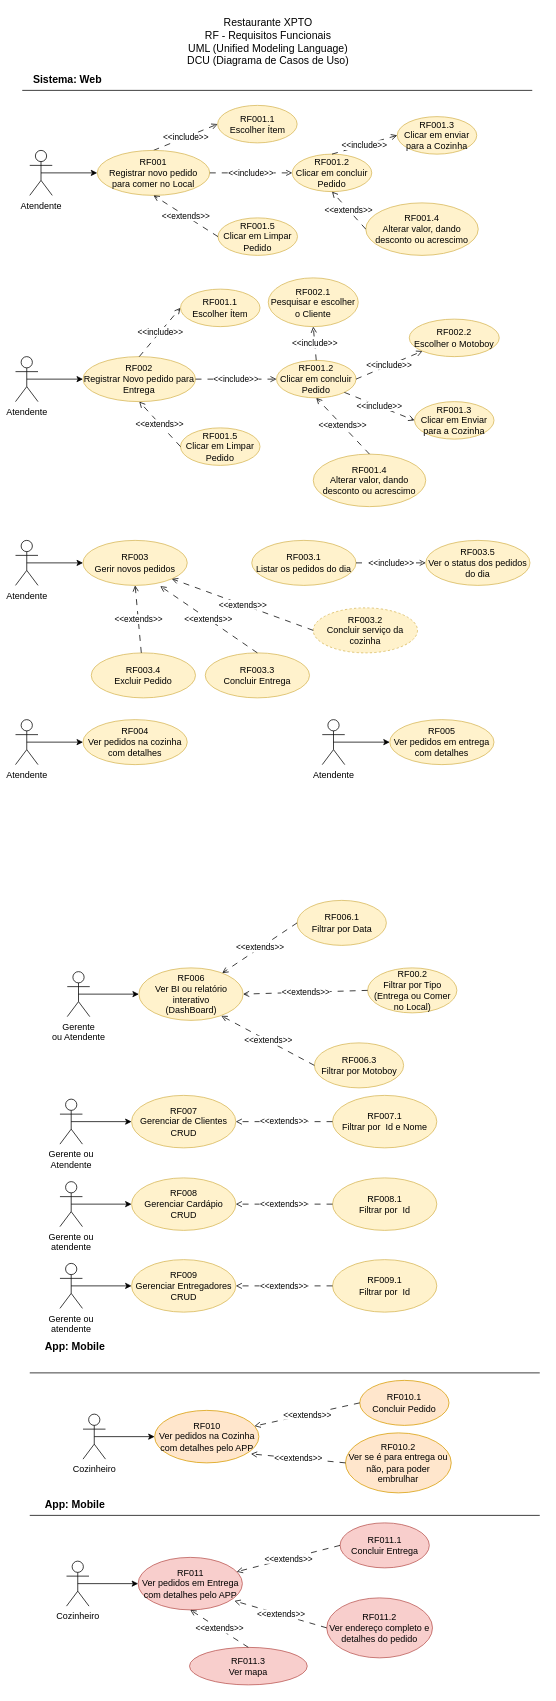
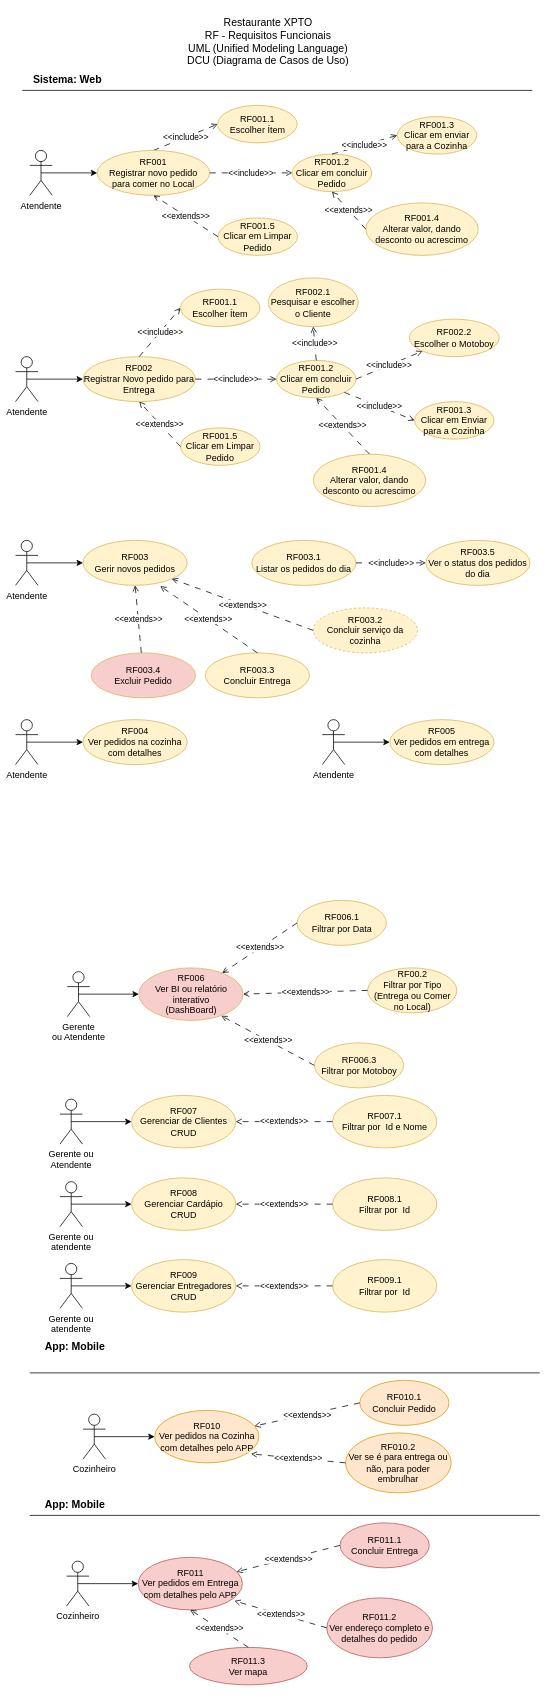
node "RF003.4 Excluir Pedido": fillcolor #fff2cc -> #f8cecc
node "RF006 Ver BI ou relatório interativo (DashBoard)": fillcolor #fff2cc -> #f8cecc
